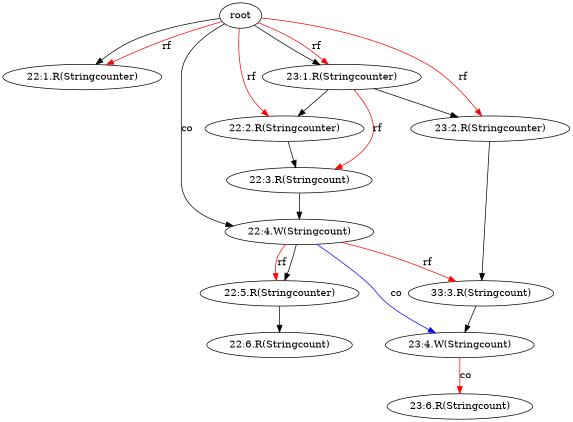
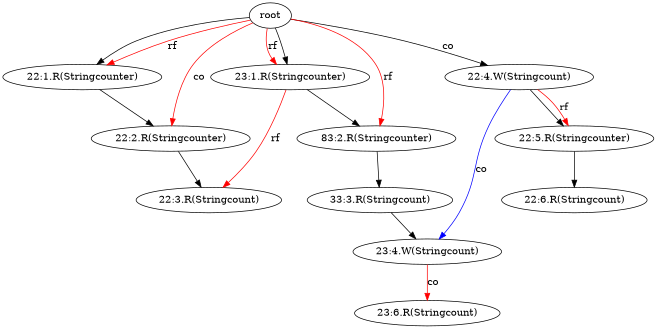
edge "root" -> "22:2.R(Stringcounter)": label "rf" -> "co"
edge "23:1.R(Stringcounter)" -> "22:2.R(Stringcounter)": now "22:1.R(Stringcounter)" -> "22:2.R(Stringcounter)"
node "23:2.R(Stringcounter)": label "23:2.R(Stringcounter)" -> "83:2.R(Stringcounter)"
edge "22:3.R(Stringcount)" -> "22:4.W(Stringcount)": removed
edge "22:4.W(Stringcount)" -> "33:3.R(Stringcount)": removed, label "rf"
